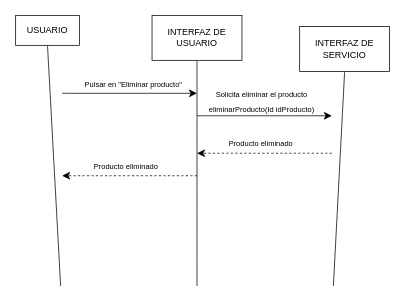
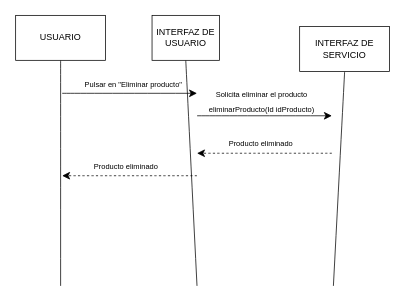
node "USUARIO": size 64x30 -> 90x45
node "INTERFAZ DE USUARIO": size 90x45 -> 68x45
